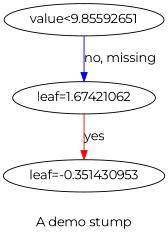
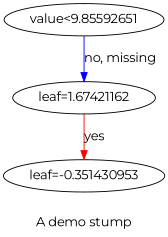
node "leaf=1.67421062": label "leaf=1.67421062" -> "leaf=1.67421162"
